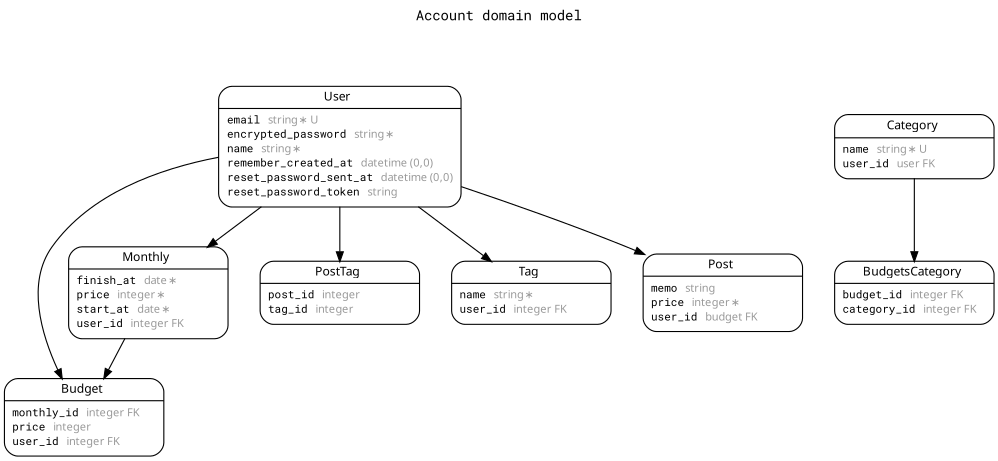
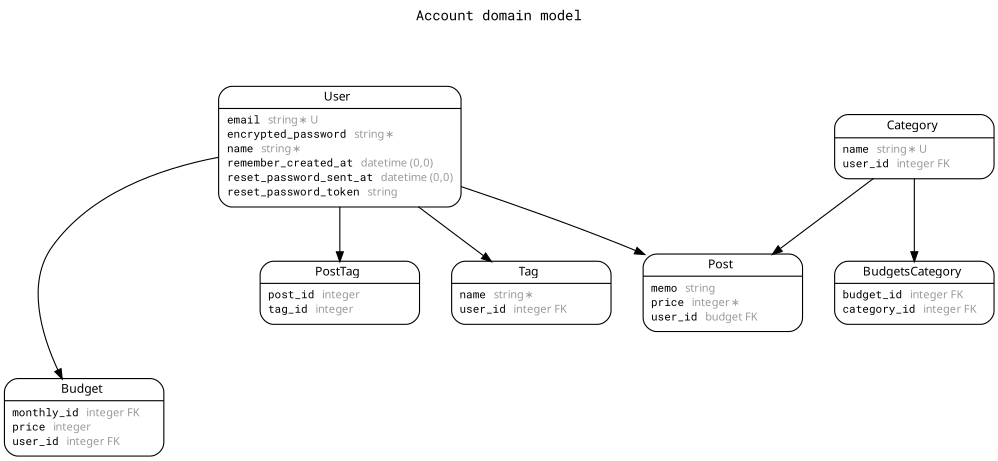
node "Category": text "user FK" -> "integer FK"
edge "Category" -- "Post": added
node "Monthly": removed
